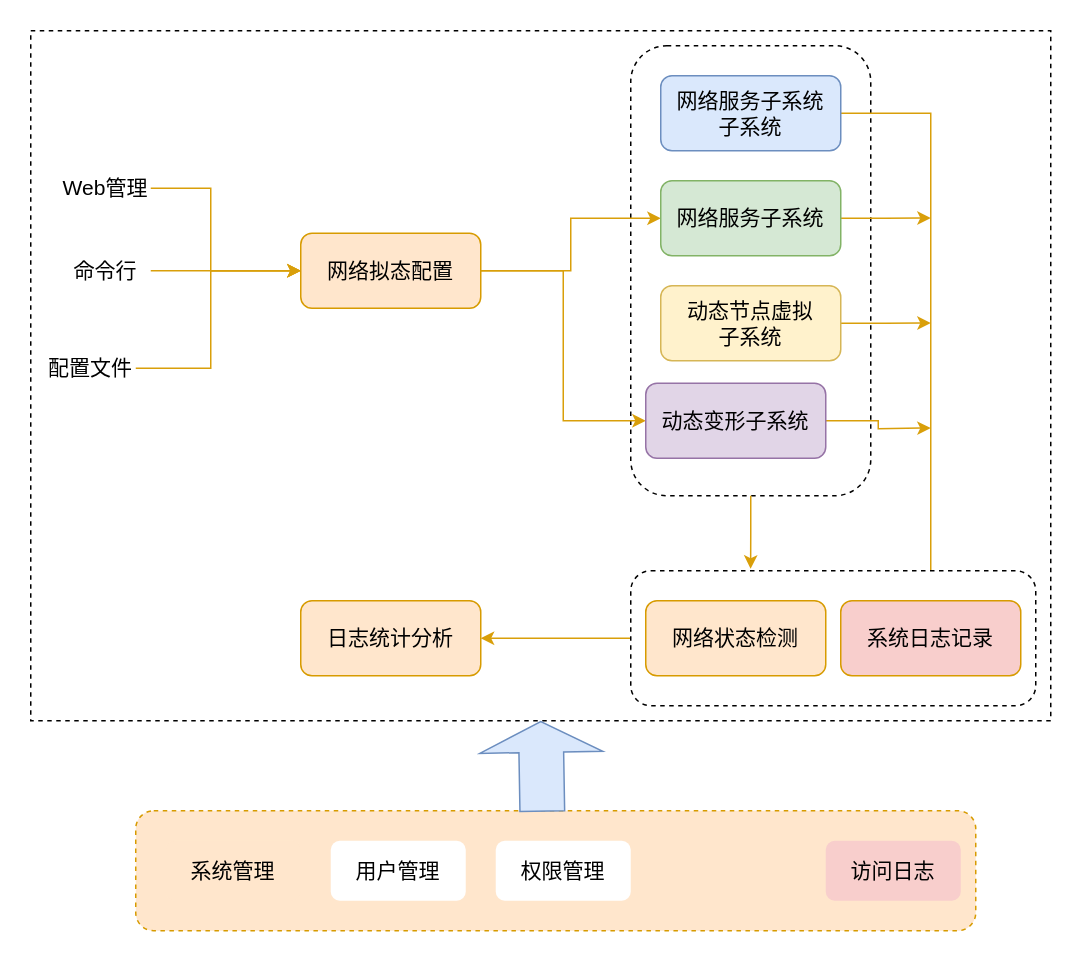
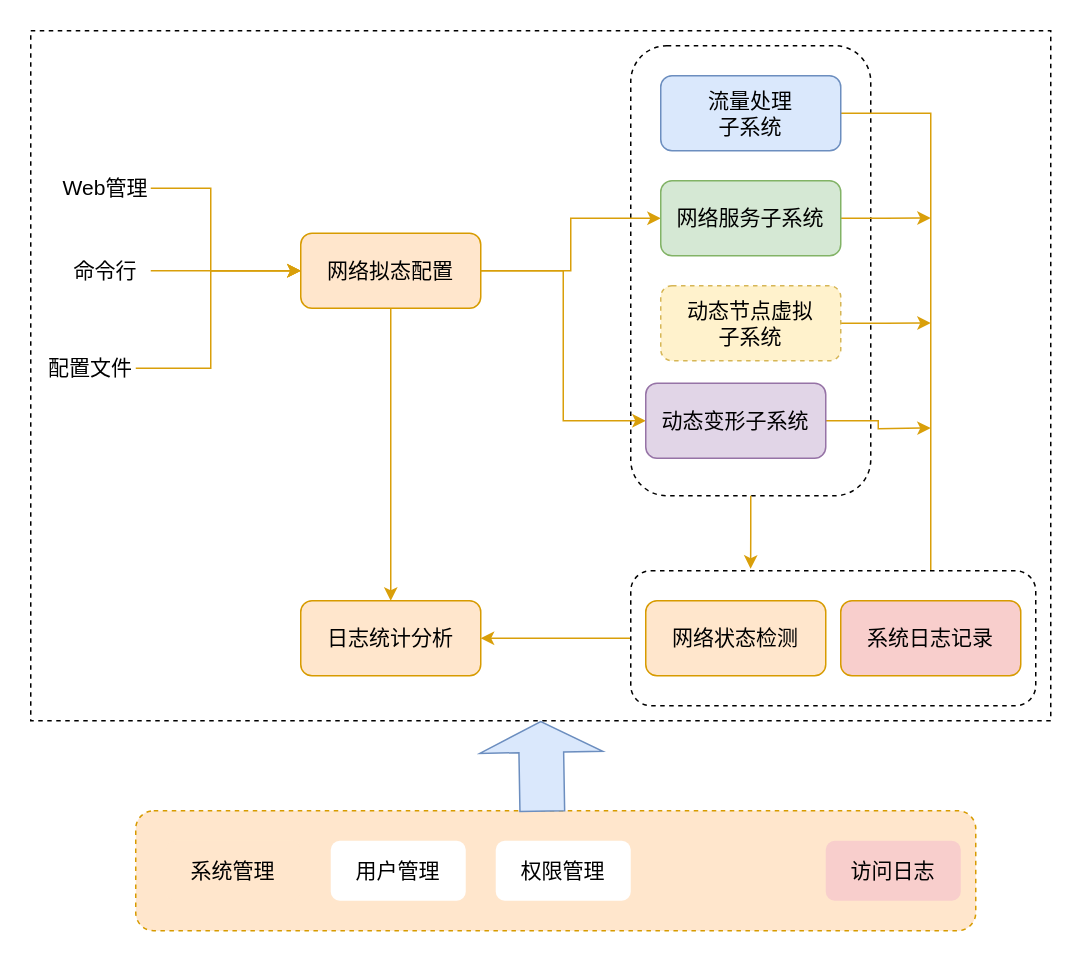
node "网络服务子系统 子系统": label "网络服务子系统 子系统" -> "流量处理 子系统"
node "动态节点虚拟 子系统": style solid -> dashed
edge "网络拟态配置" -> "日志统计分析": added
